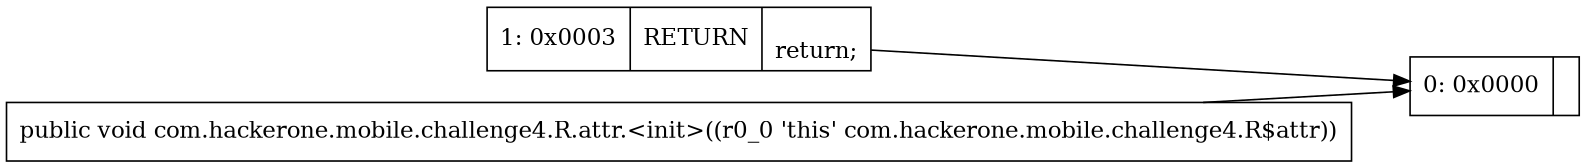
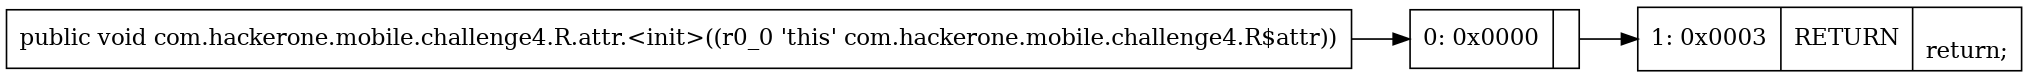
edge "1: 0x0003" -> "0: 0x0000": reversed
